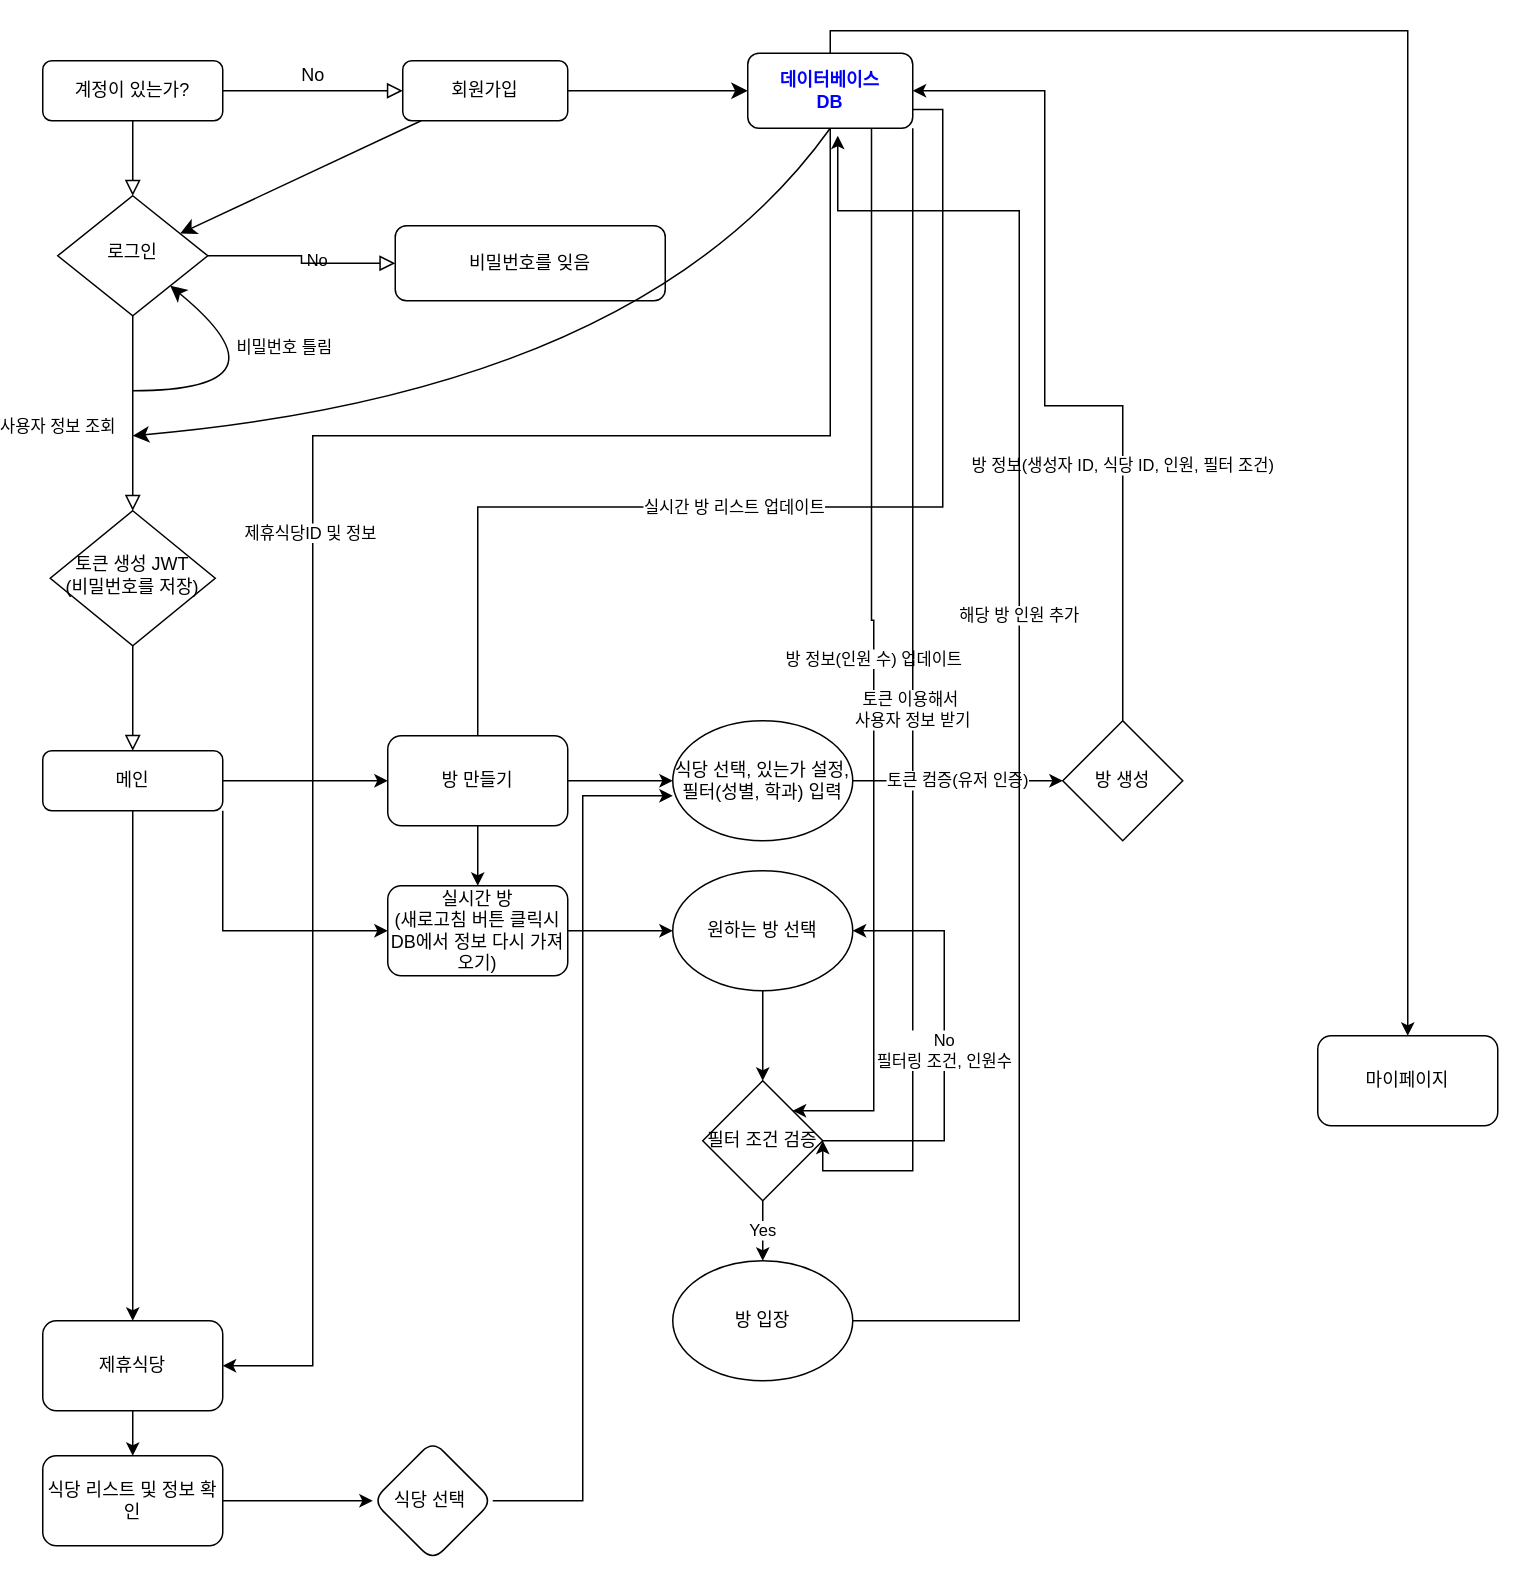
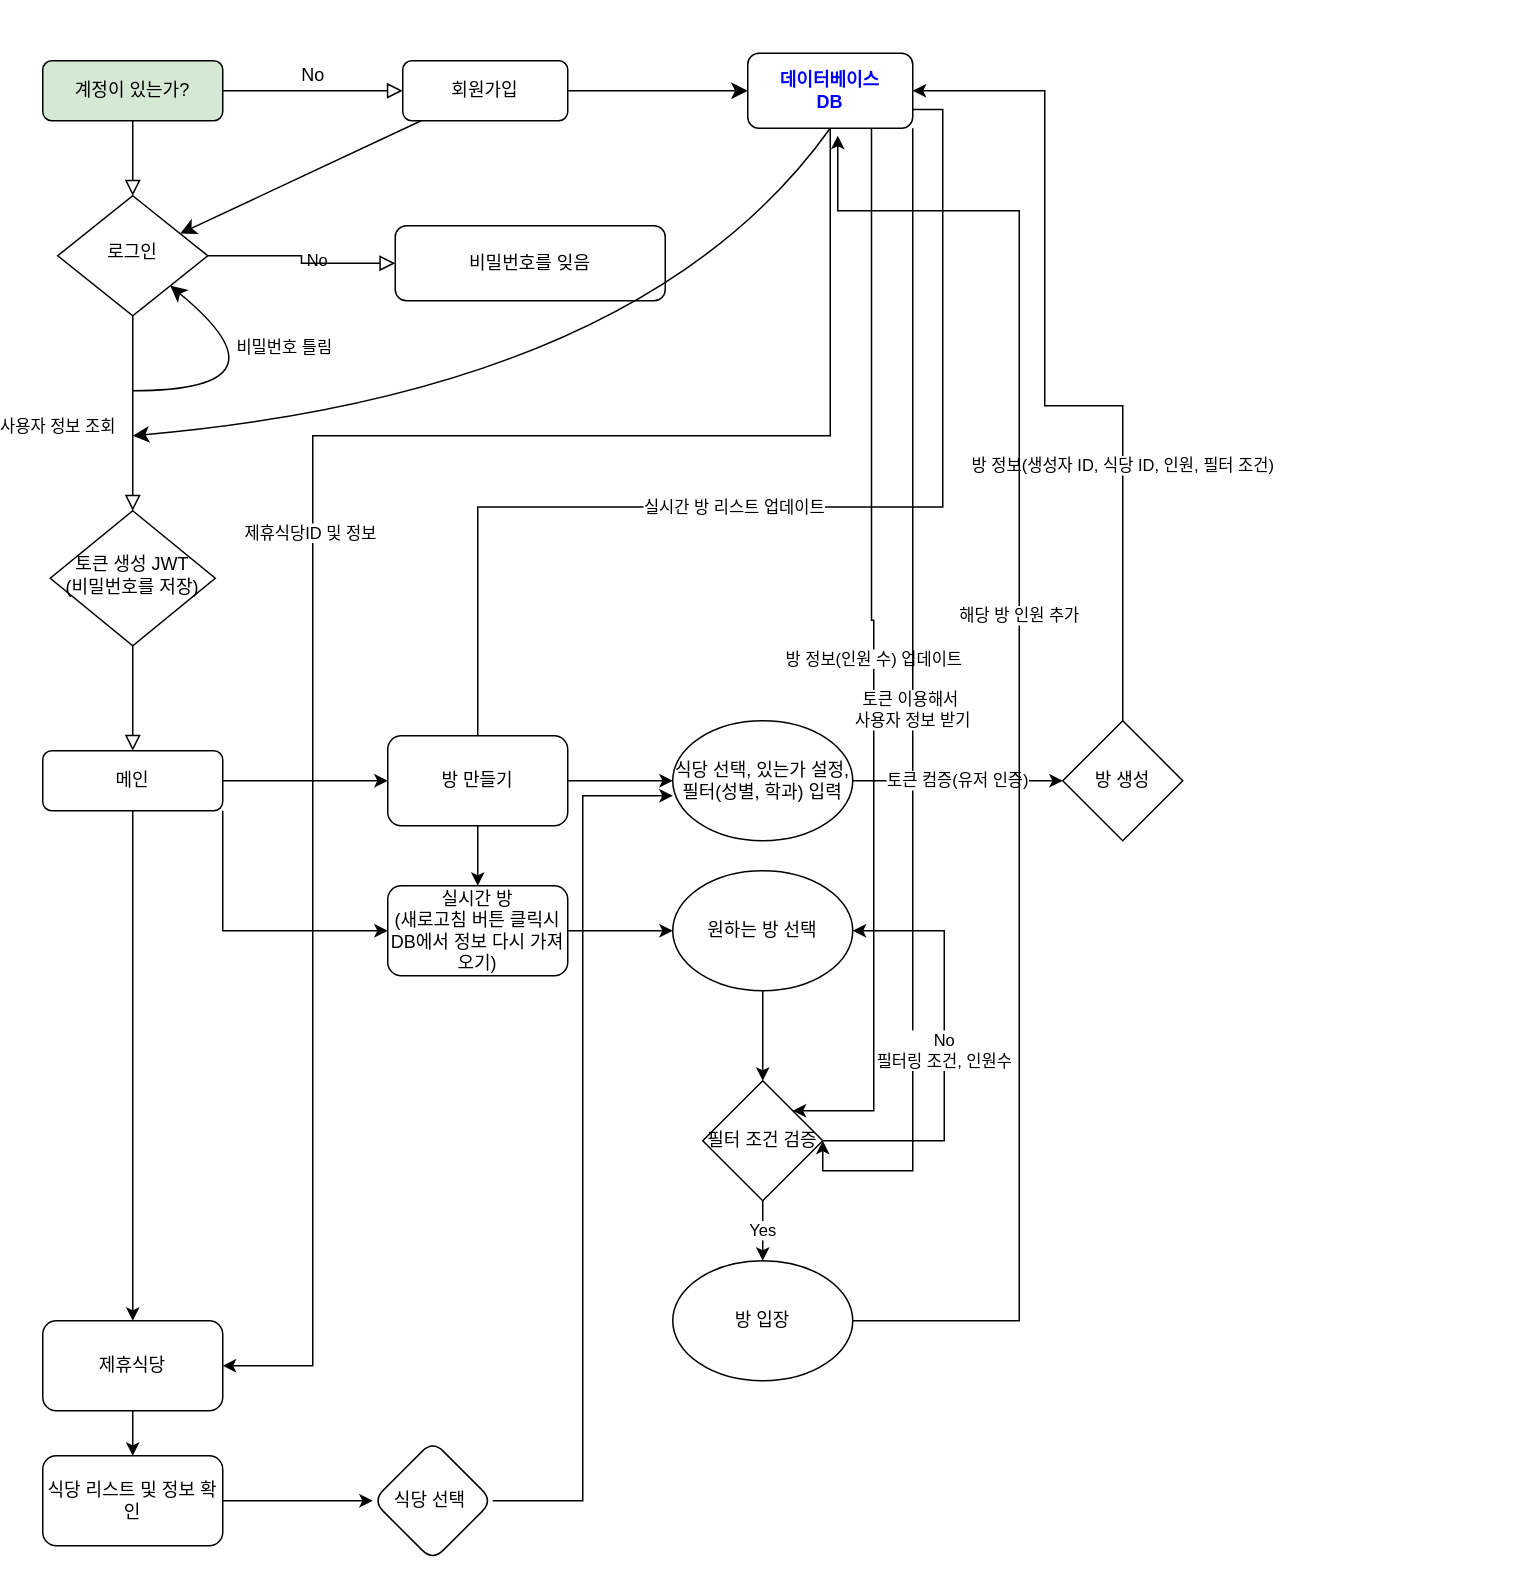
node "계정이 있는가?": fillcolor #ffffff -> #d5e8d4
edge "데이터베이스 DB" -> "마이페이지": removed
node "마이페이지": removed
